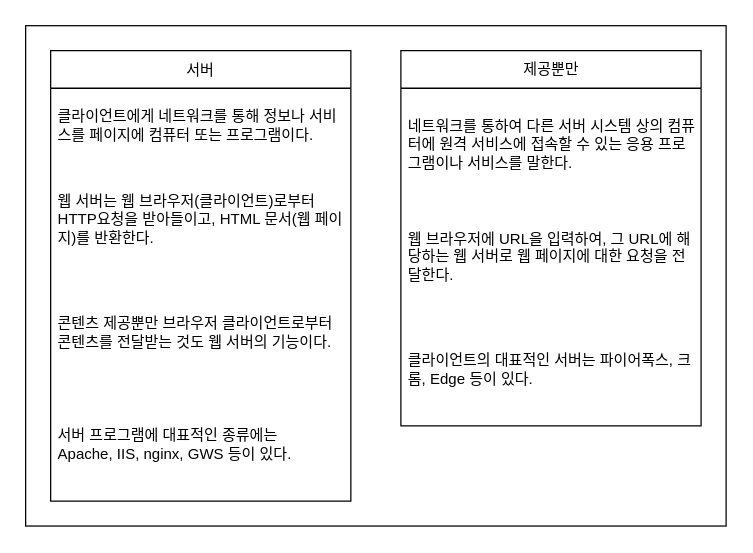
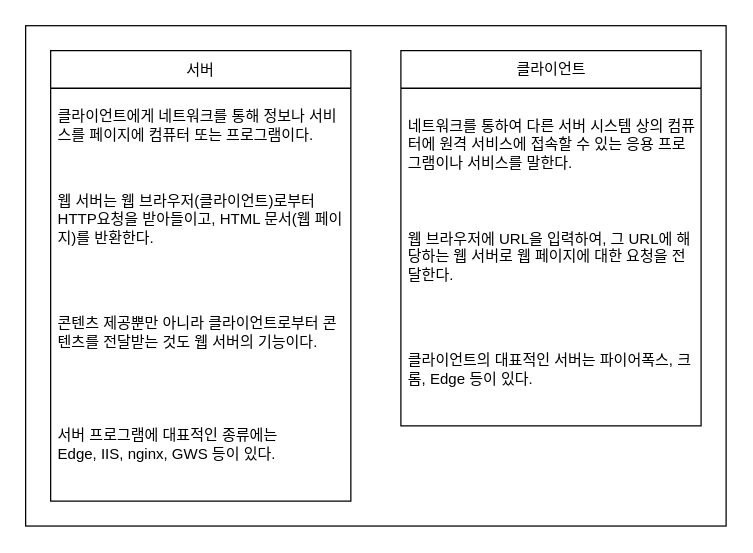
node "제공뿐만": label "제공뿐만" -> "클라이언트"
node "콘텐츠 제공뿐만 브라우저 클라이언트로부터 콘텐츠를 전달받는 것도 웹 서버의 기능이다.": label "콘텐츠 제공뿐만 브라우저 클라이언트로부터 콘텐츠를 전달받는 것도 웹 서버의 기능이다." -> "콘텐츠 제공뿐만 아니라 클라이언트로부터 콘텐츠를 전달받는 것도 웹 서버의 기능이다."
node "서버 프로그램에 대표적인 종류에는 Apache, IIS, nginx, GWS 등이 있다.": label "서버 프로그램에 대표적인 종류에는 Apache, IIS, nginx, GWS 등이 있다." -> "서버 프로그램에 대표적인 종류에는 Edge, IIS, nginx, GWS 등이 있다."
